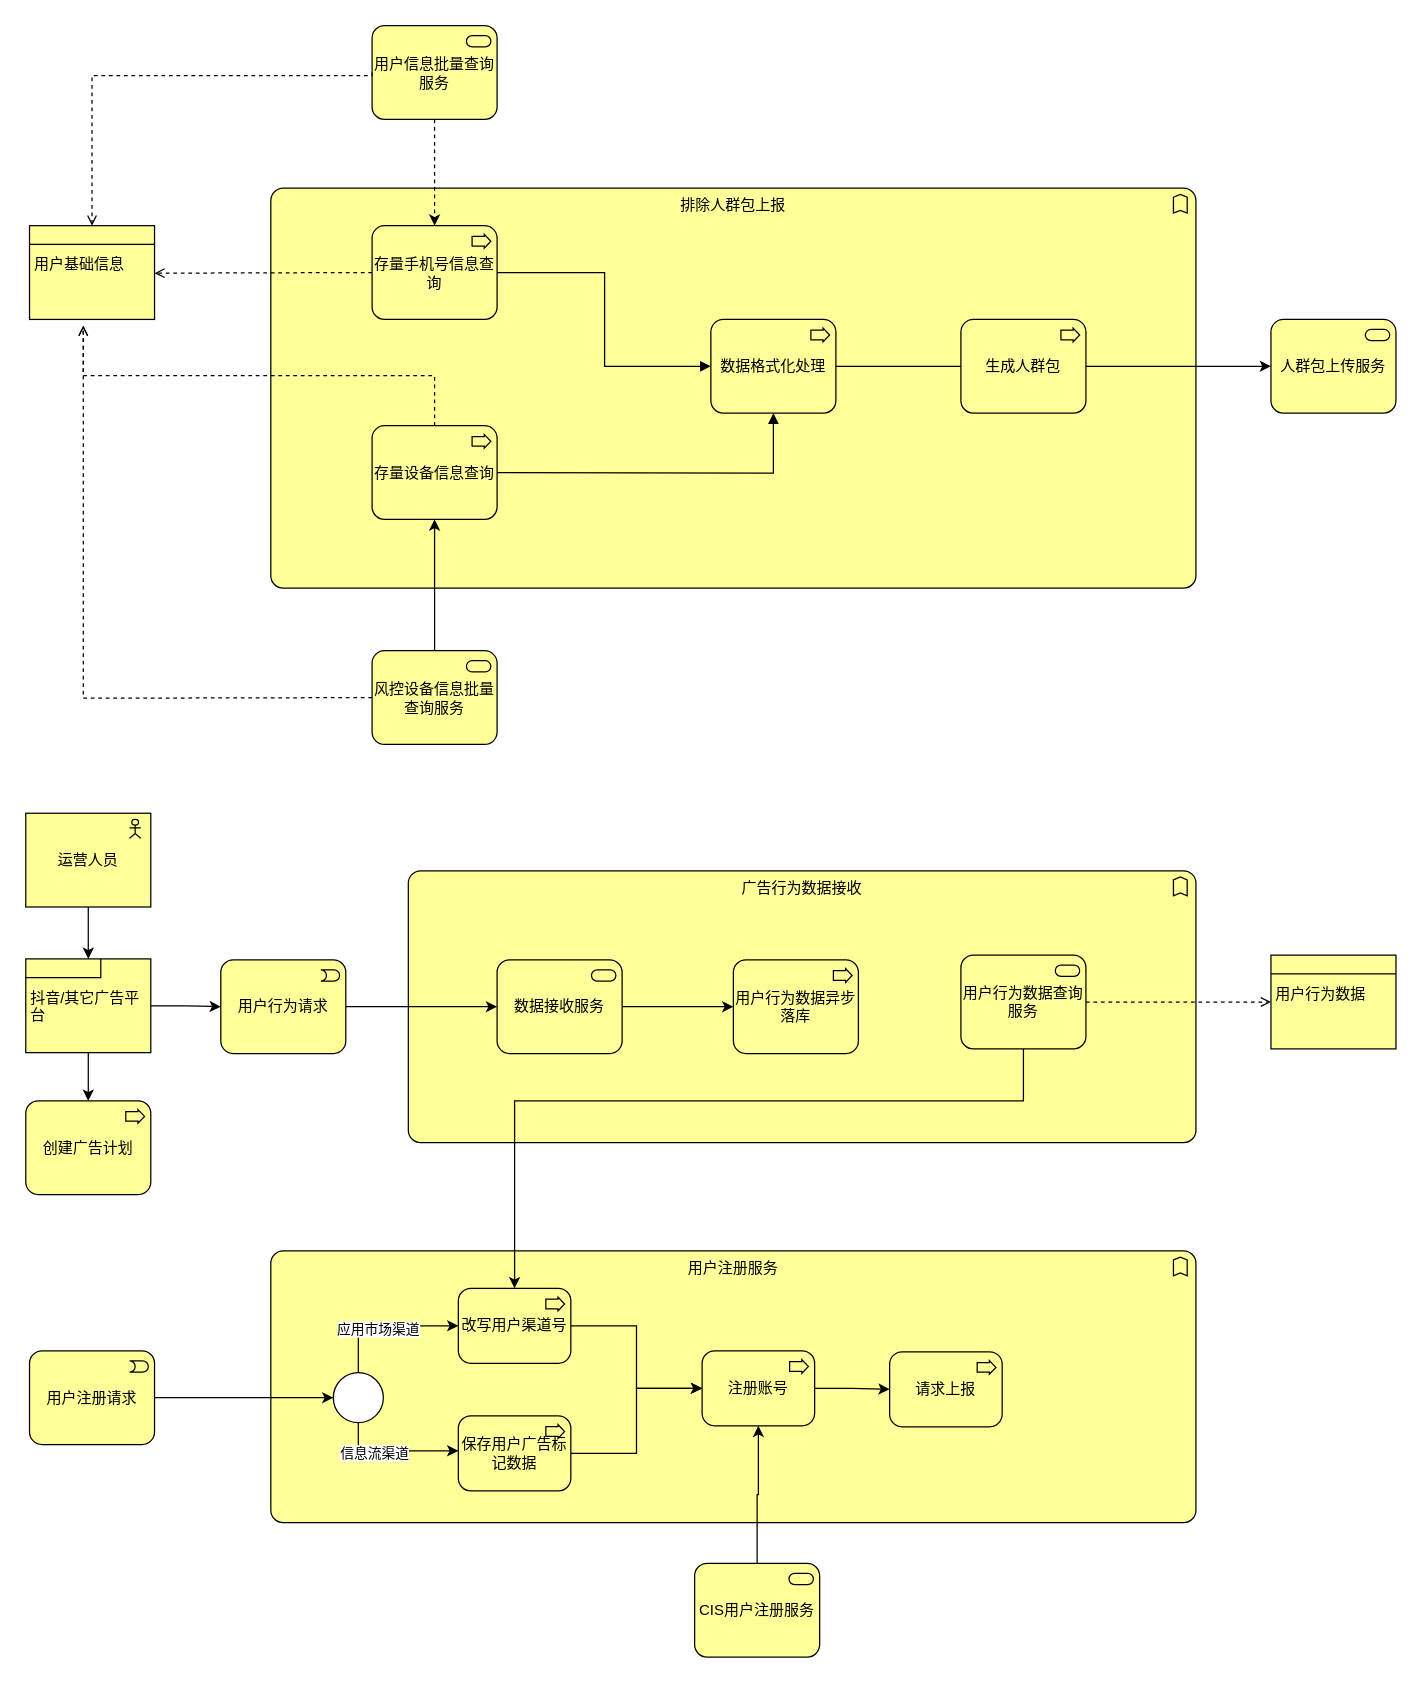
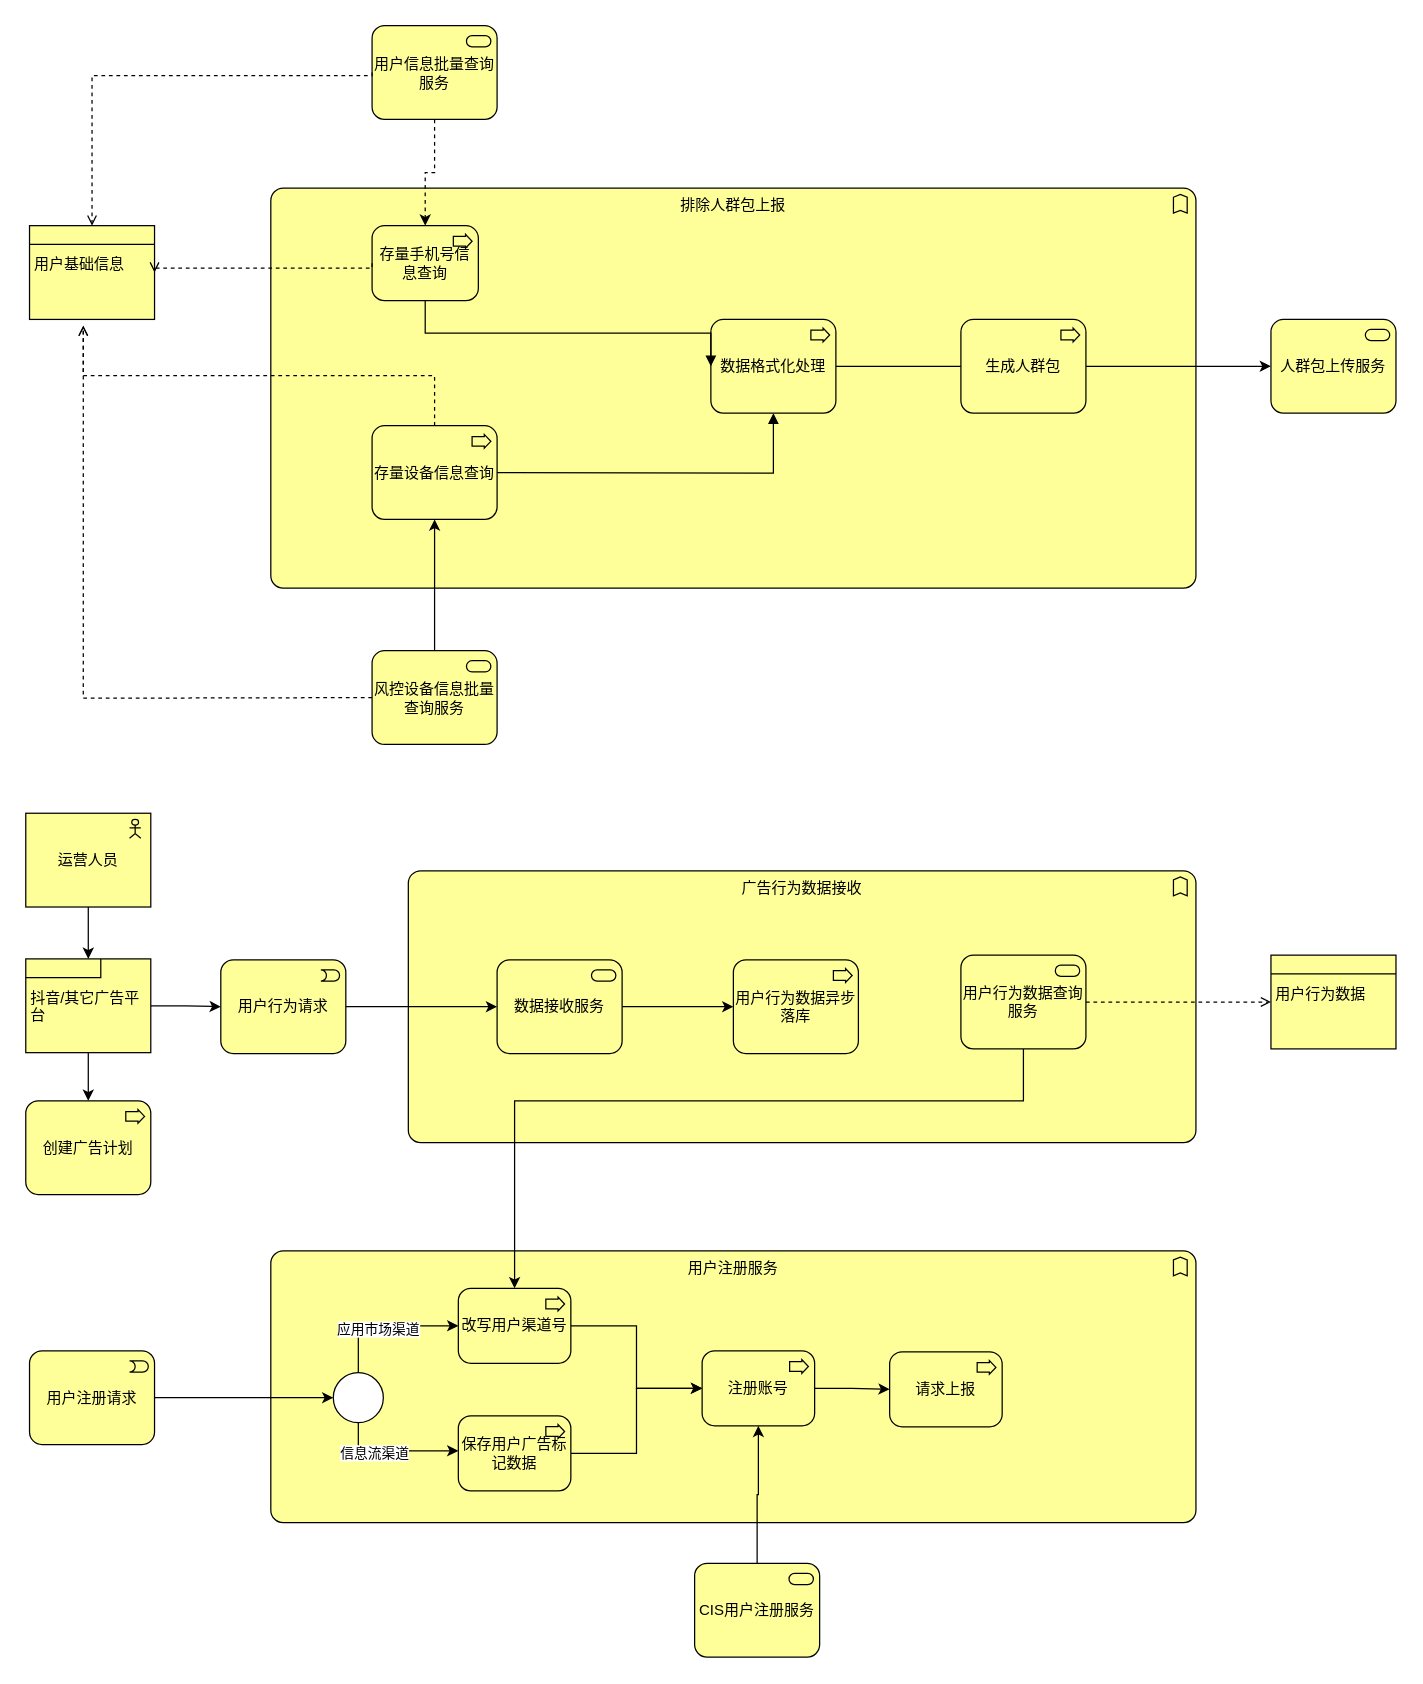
node "存量手机号信息查询": size 125x94 -> 106x75
